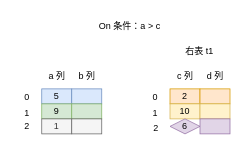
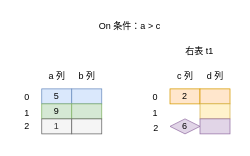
node "10": removed
